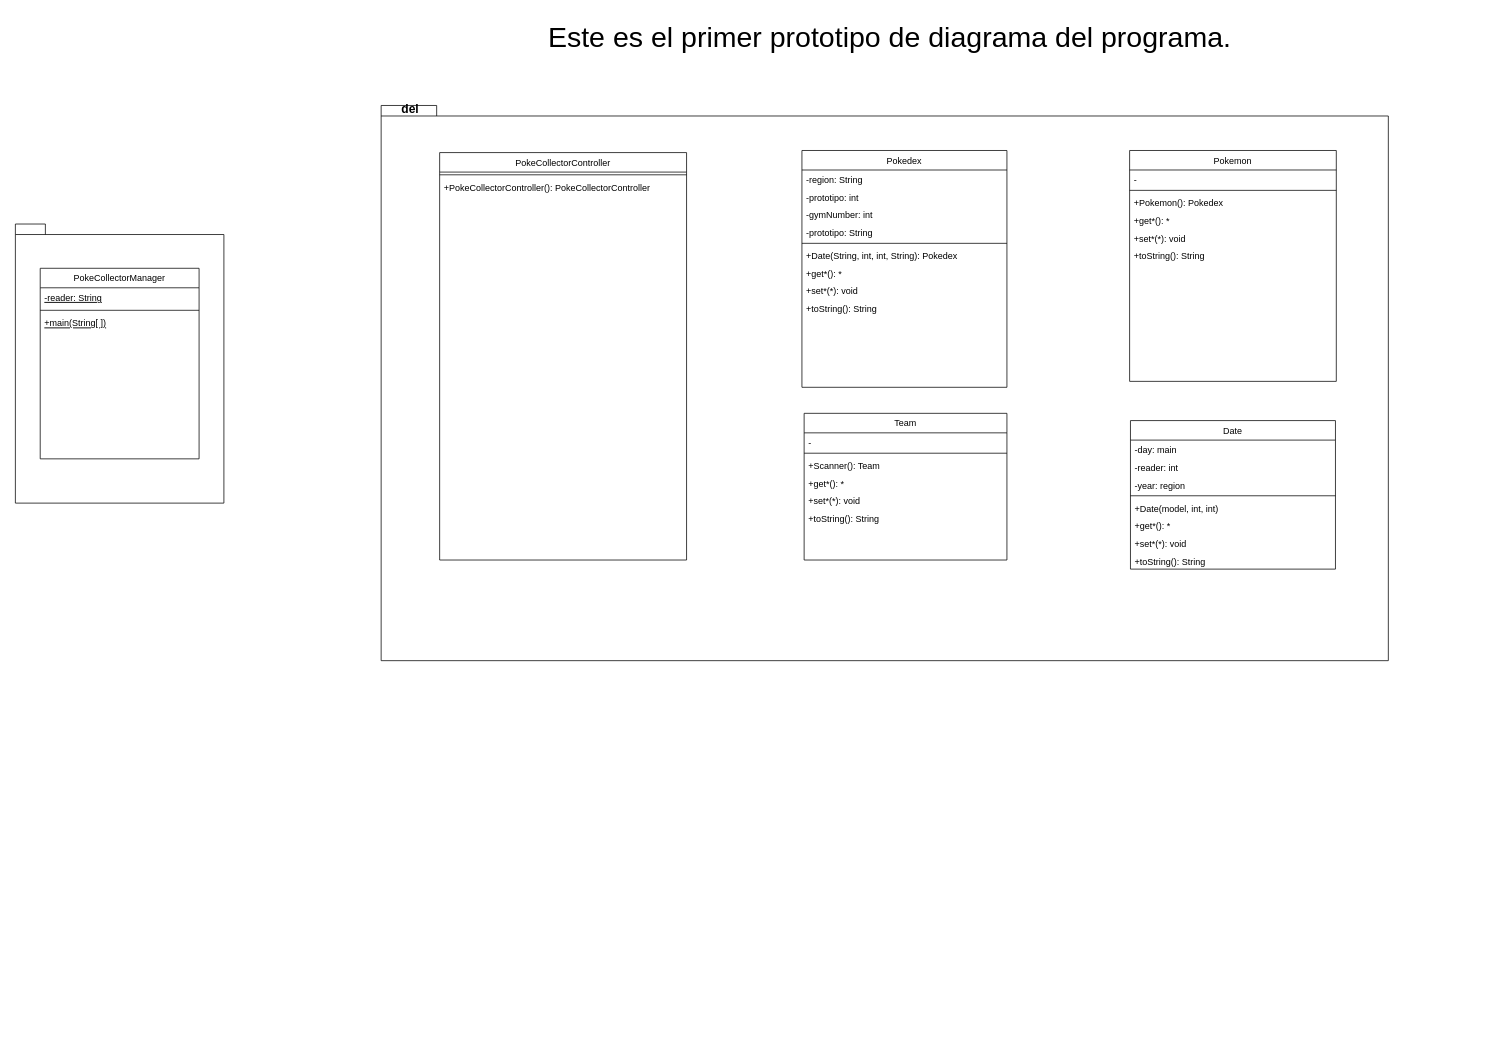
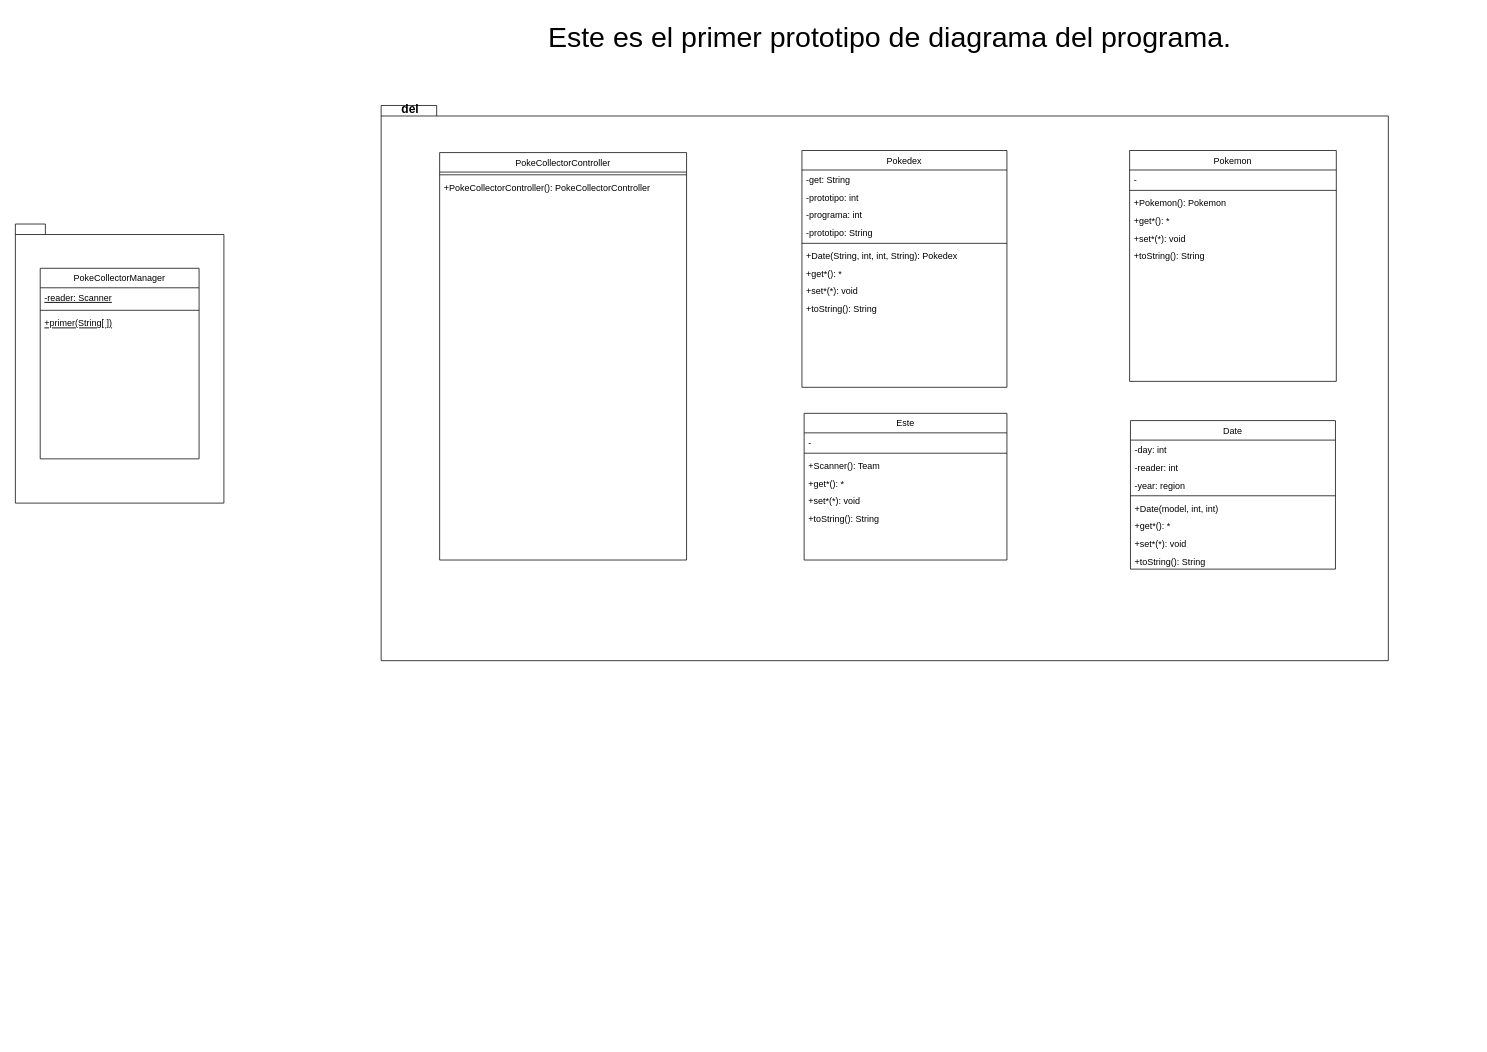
node "-region: String": label "-region: String" -> "-get: String"
node "+Pokemon(): Pokedex": label "+Pokemon(): Pokedex" -> "+Pokemon(): Pokemon"
node "-gymNumber: int": label "-gymNumber: int" -> "-programa: int"
node "-reader: String": label "-reader: String" -> "-reader: Scanner"
node "+main(String[ ])": label "+main(String[ ])" -> "+primer(String[ ])"
node "Team": label "Team" -> "Este"
node "-day: main": label "-day: main" -> "-day: int"
